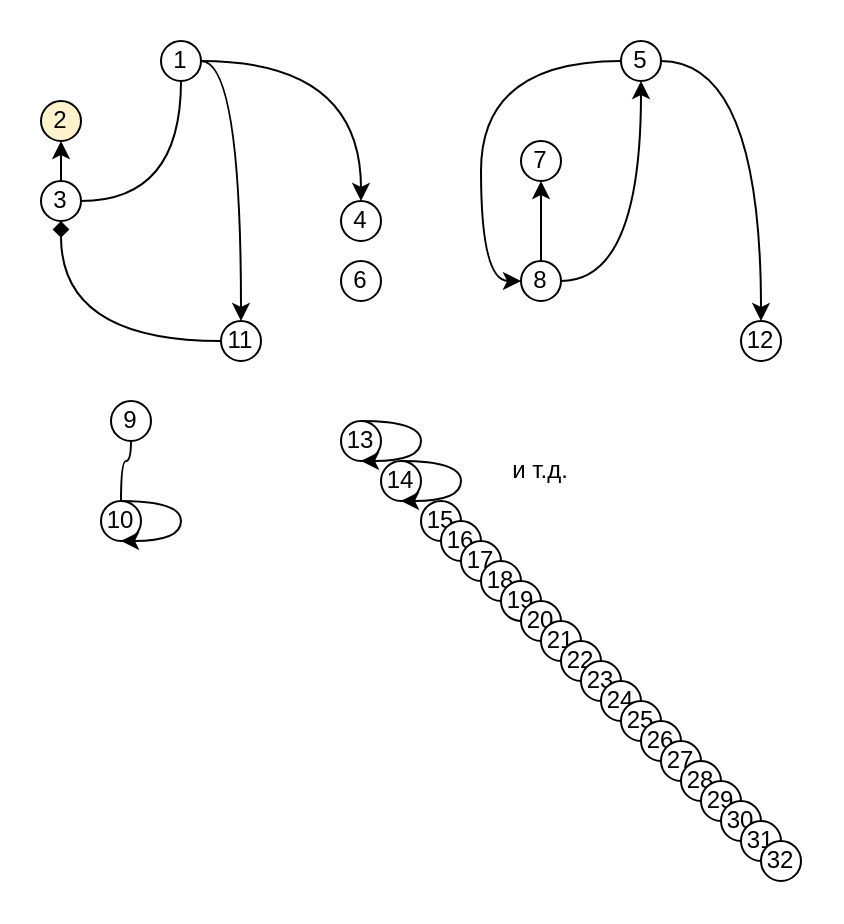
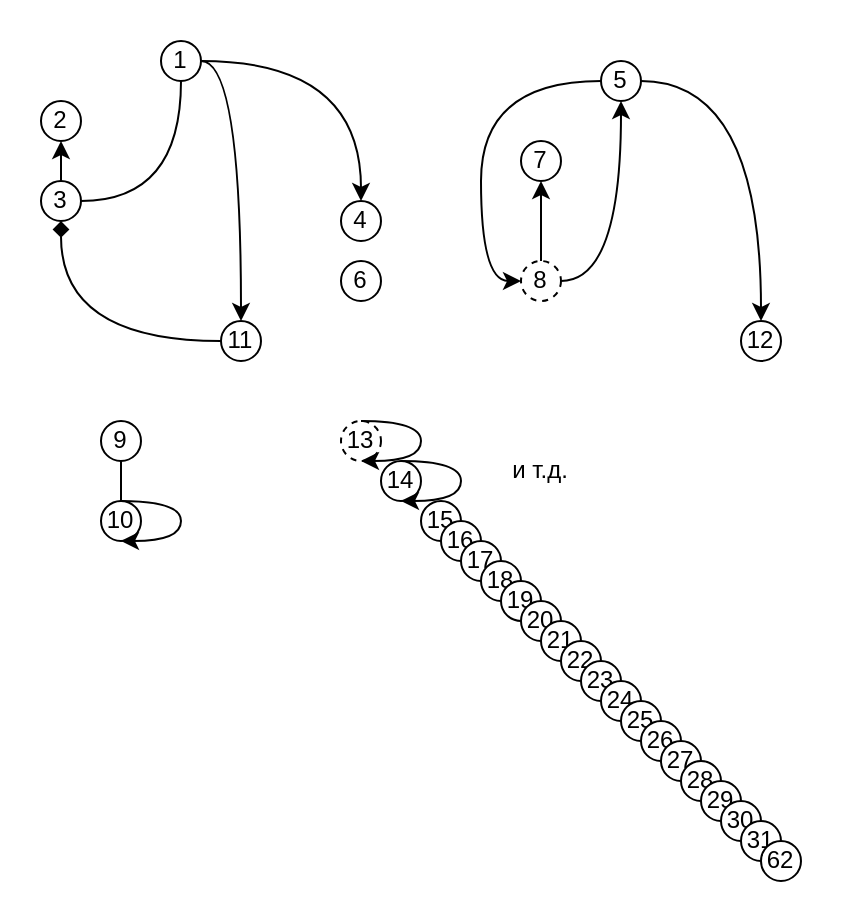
node "5": moved (641, 61) -> (621, 81)
node "2": fillcolor #fff2cc -> #ffffff
node "8": style solid -> dashed
node "9": moved (131, 421) -> (121, 441)
node "13": style solid -> dashed
node "32": label "32" -> "62"
